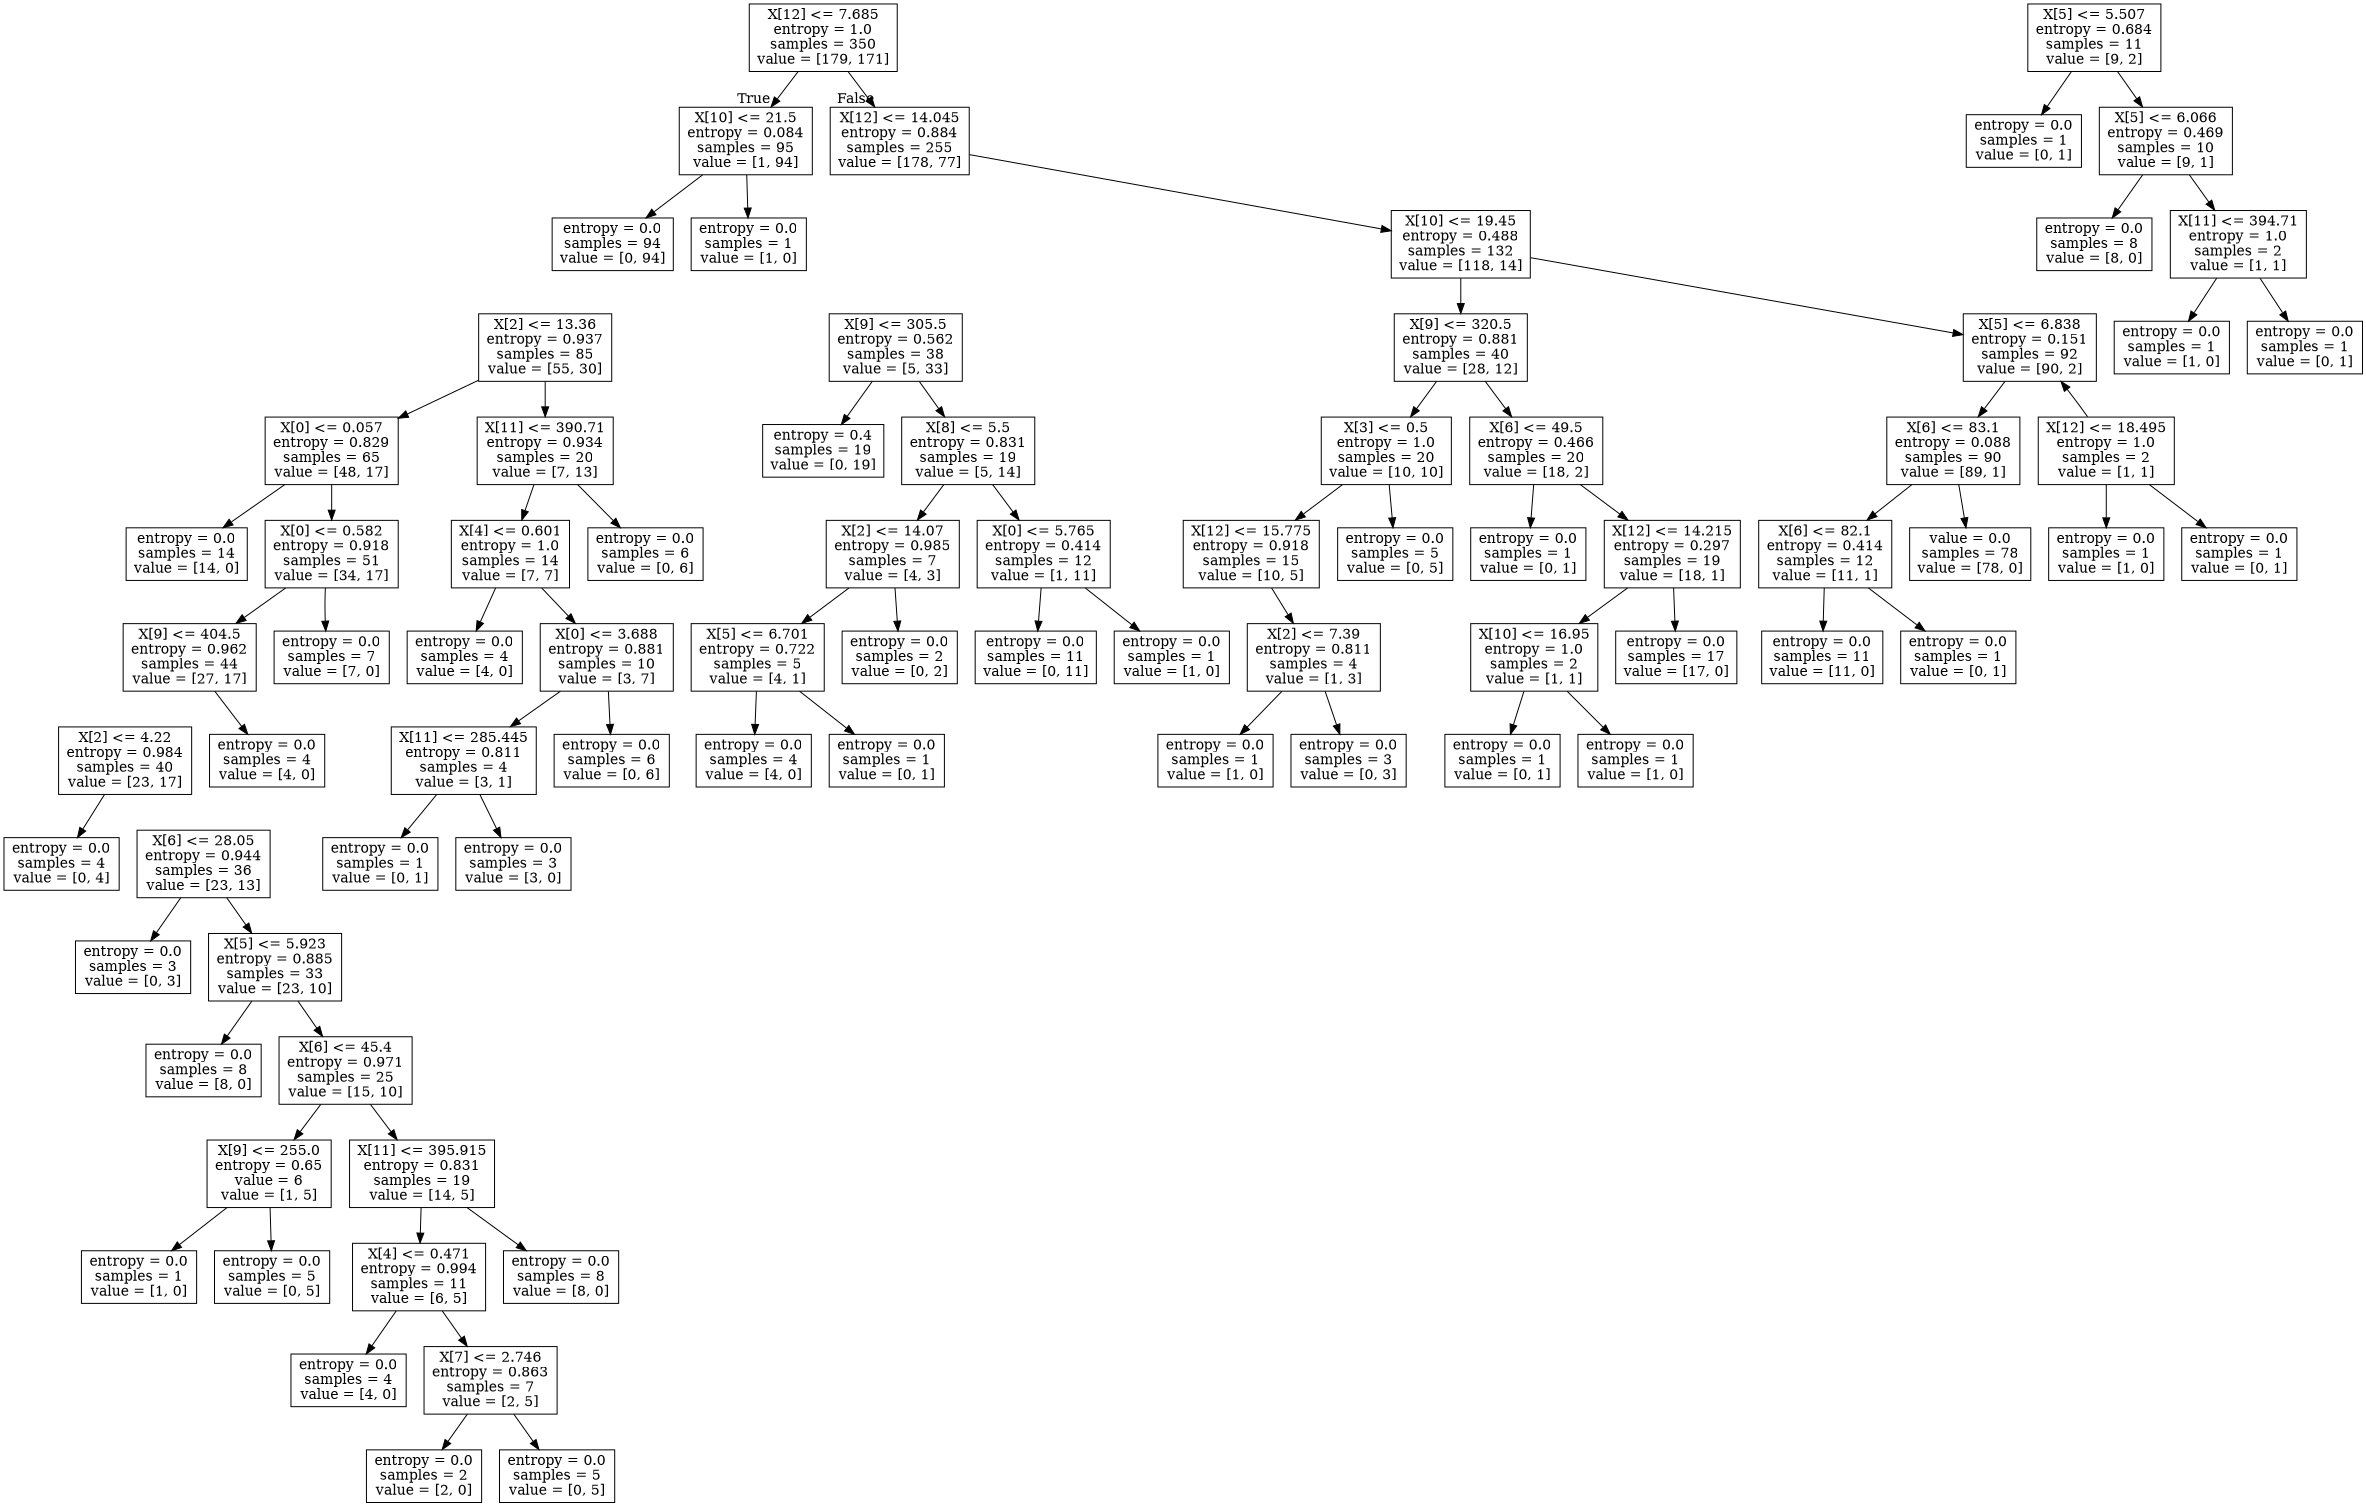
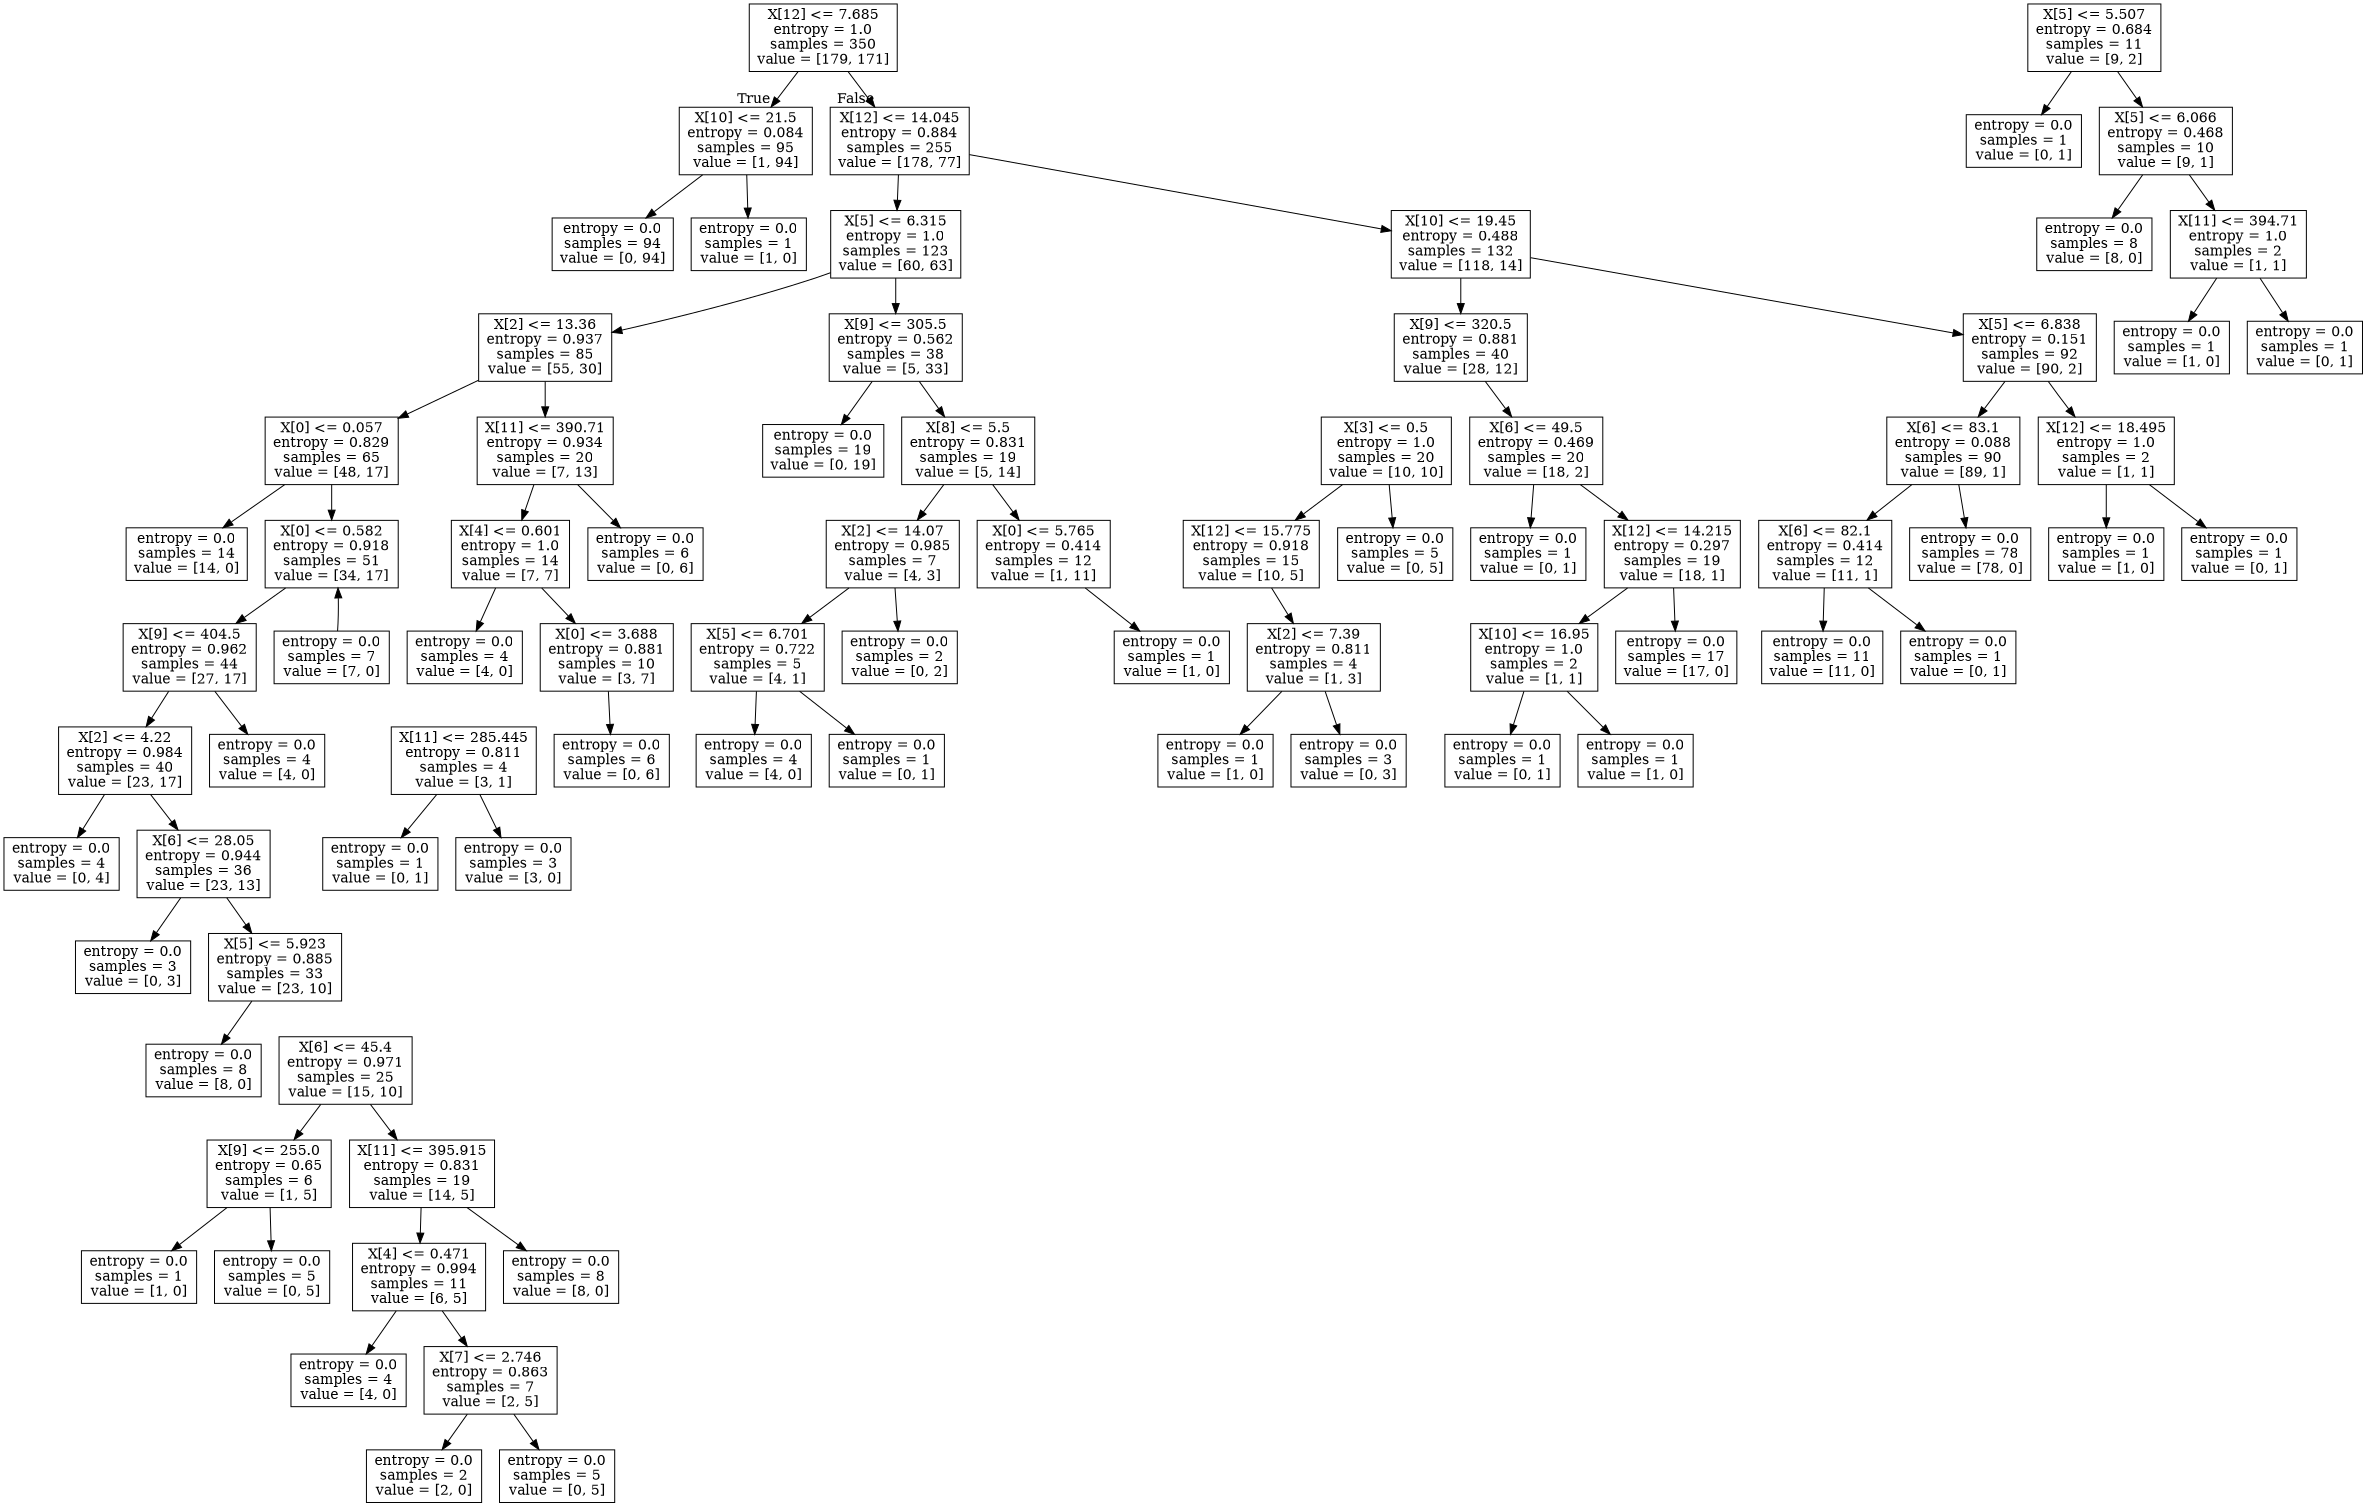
node "X[5] <= 6.066 entropy = 0.469 samples = 10 value = [9, 1]": label "X[5] <= 6.066 entropy = 0.469 samples = 10 value = [9, 1]" -> "X[5] <= 6.066 entropy = 0.468 samples = 10 value = [9, 1]"
node "X[5] <= 6.315 entropy = 1.0 samples = 123 value = [60, 63]": added
edge "X[9] <= 320.5 entropy = 0.881 samples = 40 value = [28, 12]" -> "X[3] <= 0.5 entropy = 1.0 samples = 20 value = [10, 10]": removed
edge "X[12] <= 18.495 entropy = 1.0 samples = 2 value = [1, 1]" -> "X[5] <= 6.838 entropy = 0.151 samples = 92 value = [90, 2]": reversed
node "entropy = 0.4 samples = 19 value = [0, 19]": label "entropy = 0.4 samples = 19 value = [0, 19]" -> "entropy = 0.0 samples = 19 value = [0, 19]"
node "X[6] <= 49.5 entropy = 0.466 samples = 20 value = [18, 2]": label "X[6] <= 49.5 entropy = 0.466 samples = 20 value = [18, 2]" -> "X[6] <= 49.5 entropy = 0.469 samples = 20 value = [18, 2]"
node "value = 0.0 samples = 78 value = [78, 0]": label "value = 0.0 samples = 78 value = [78, 0]" -> "entropy = 0.0 samples = 78 value = [78, 0]"
edge "X[0] <= 0.582 entropy = 0.918 samples = 51 value = [34, 17]" -> "entropy = 0.0 samples = 7 value = [7, 0]": reversed
node "entropy = 0.0 samples = 11 value = [0, 11]": removed
edge "X[9] <= 404.5 entropy = 0.962 samples = 44 value = [27, 17]" -> "X[2] <= 4.22 entropy = 0.984 samples = 40 value = [23, 17]": added
edge "X[0] <= 3.688 entropy = 0.881 samples = 10 value = [3, 7]" -> "X[11] <= 285.445 entropy = 0.811 samples = 4 value = [3, 1]": removed
edge "X[2] <= 4.22 entropy = 0.984 samples = 40 value = [23, 17]" -> "X[6] <= 28.05 entropy = 0.944 samples = 36 value = [23, 13]": added
edge "X[5] <= 5.923 entropy = 0.885 samples = 33 value = [23, 10]" -> "X[6] <= 45.4 entropy = 0.971 samples = 25 value = [15, 10]": removed
node "X[9] <= 255.0 entropy = 0.65 value = 6 value = [1, 5]": label "X[9] <= 255.0 entropy = 0.65 value = 6 value = [1, 5]" -> "X[9] <= 255.0 entropy = 0.65 samples = 6 value = [1, 5]"
